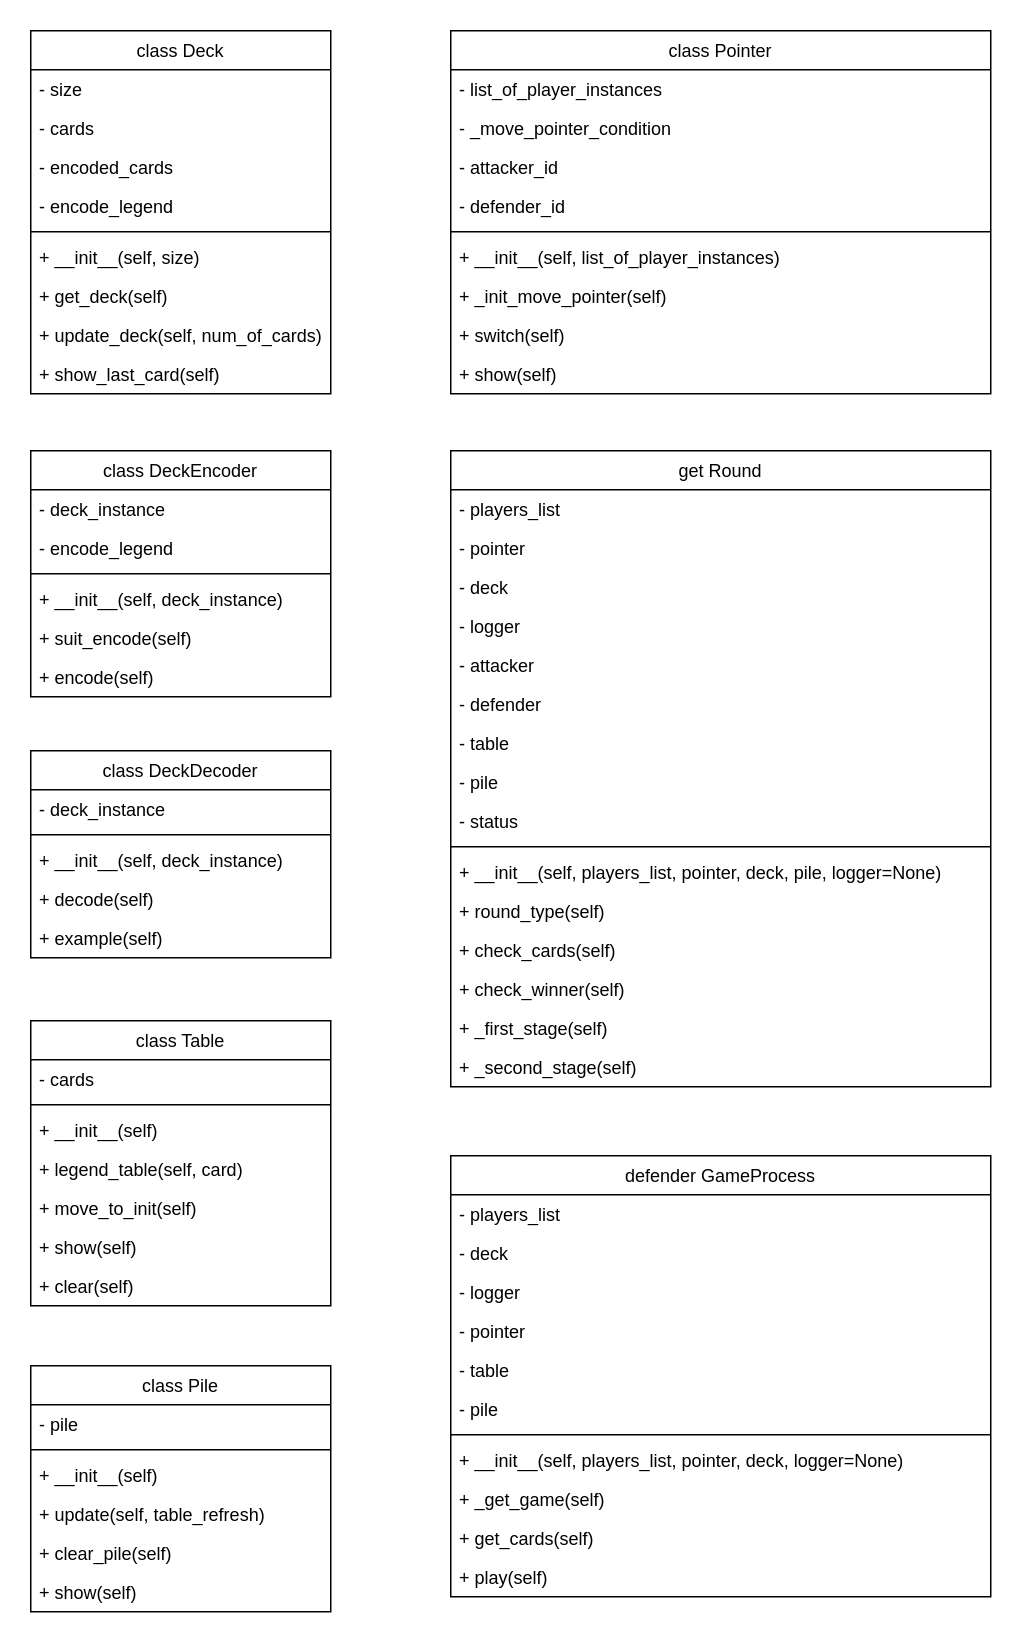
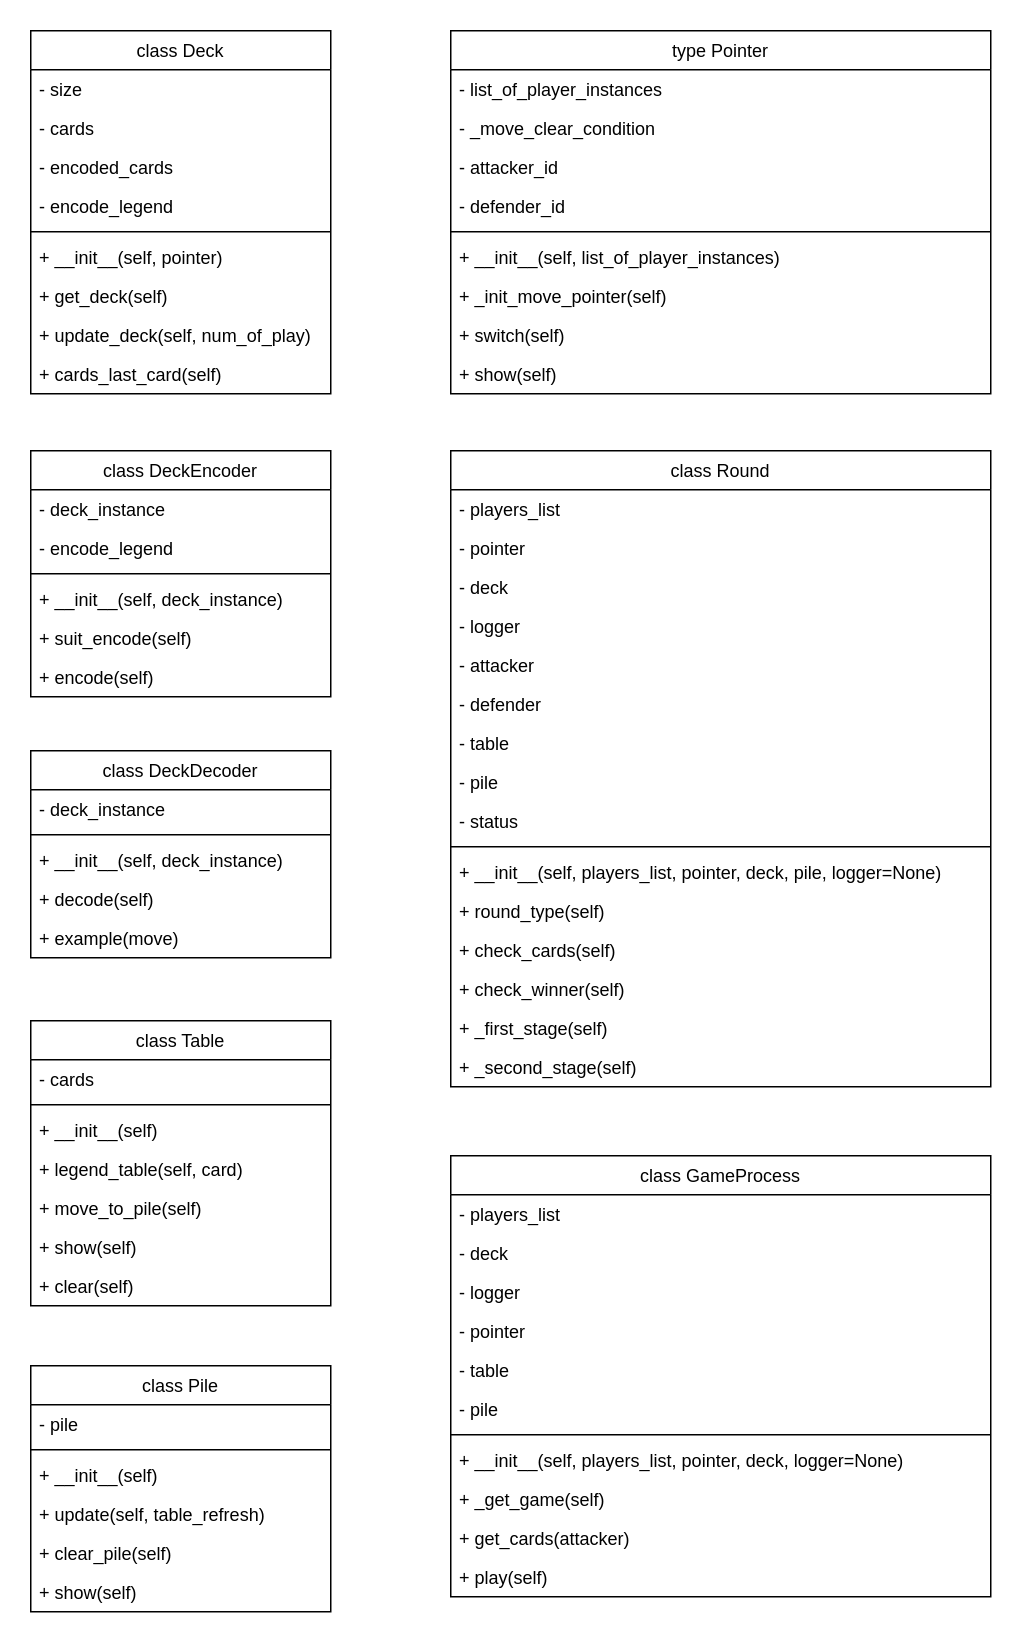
node "class Pointer": label "class Pointer" -> "type Pointer"
node "- _move_pointer_condition": label "- _move_pointer_condition" -> "- _move_clear_condition"
node "+ __init__(self, size)": label "+ __init__(self, size)" -> "+ __init__(self, pointer)"
node "+ update_deck(self, num_of_cards)": label "+ update_deck(self, num_of_cards)" -> "+ update_deck(self, num_of_play)"
node "+ show_last_card(self)": label "+ show_last_card(self)" -> "+ cards_last_card(self)"
node "get Round": label "get Round" -> "class Round"
node "+ example(self)": label "+ example(self)" -> "+ example(move)"
node "defender GameProcess": label "defender GameProcess" -> "class GameProcess"
node "+ move_to_init(self)": label "+ move_to_init(self)" -> "+ move_to_pile(self)"
node "+ get_cards(self)": label "+ get_cards(self)" -> "+ get_cards(attacker)"
